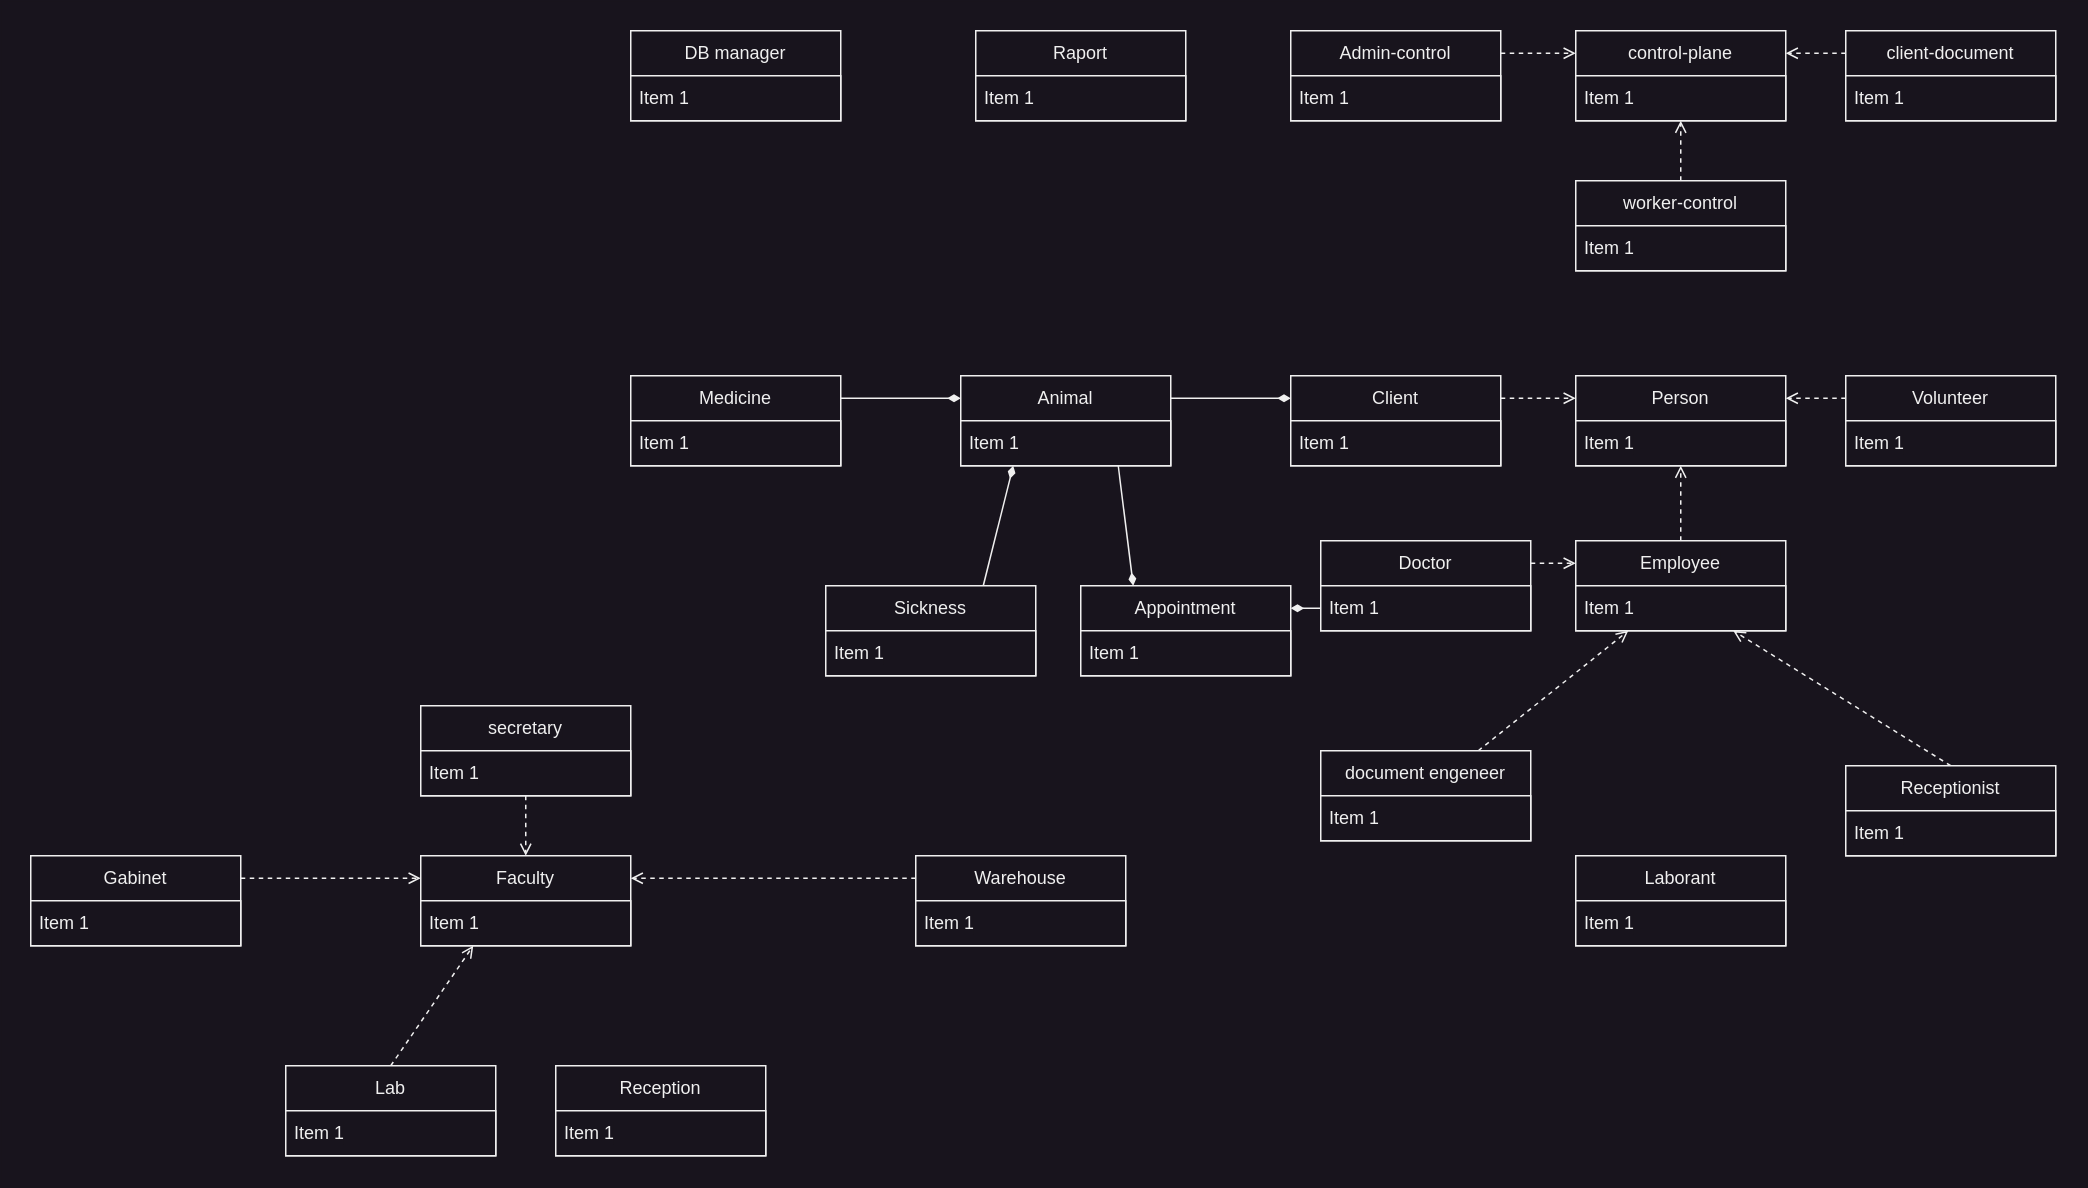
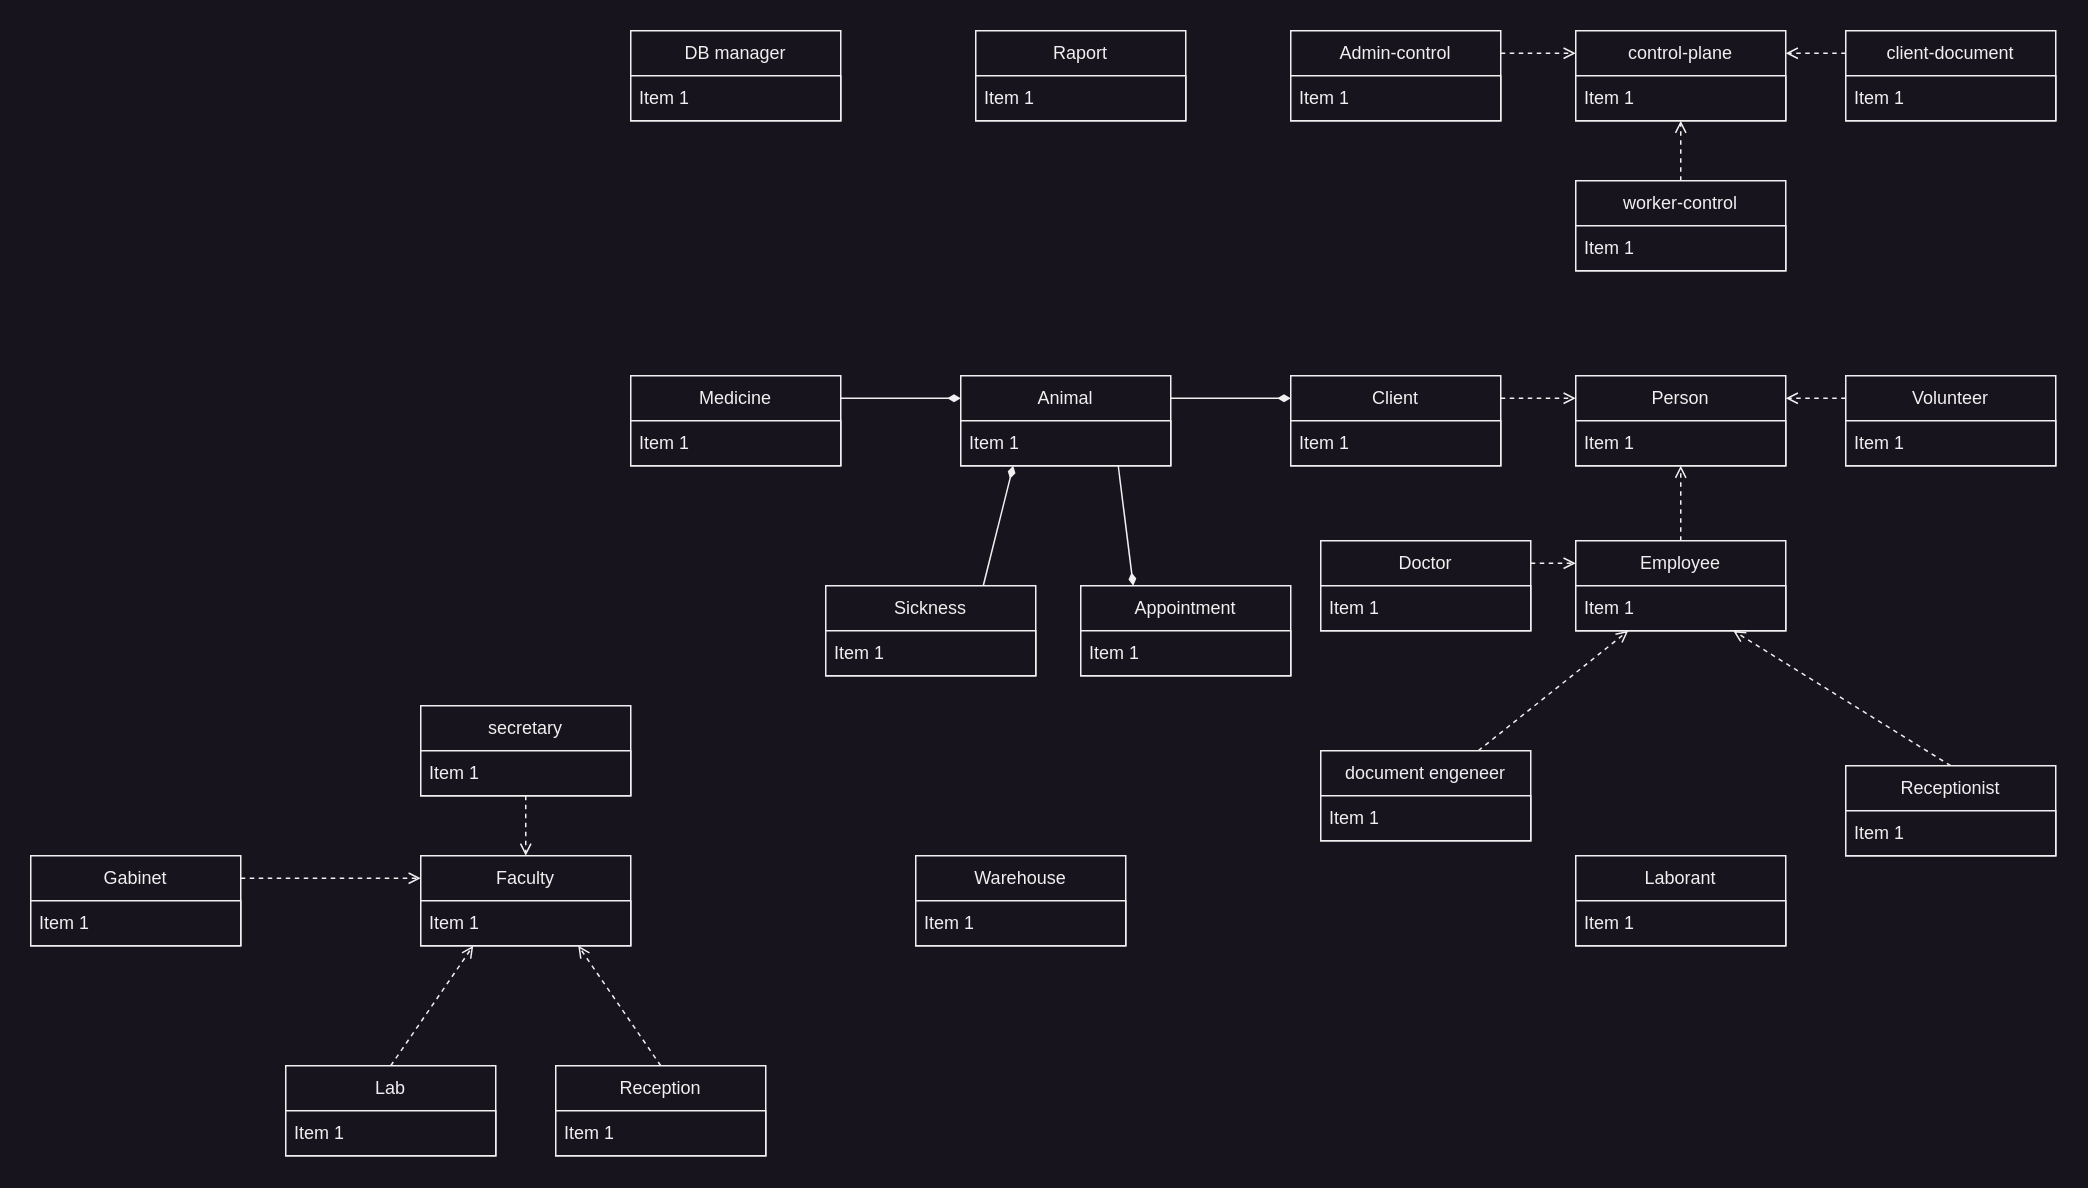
edge "Doctor" -> "Appointment": removed
edge "Warehouse" -> "Faculty": removed
edge "Reception" -> "Faculty": added
